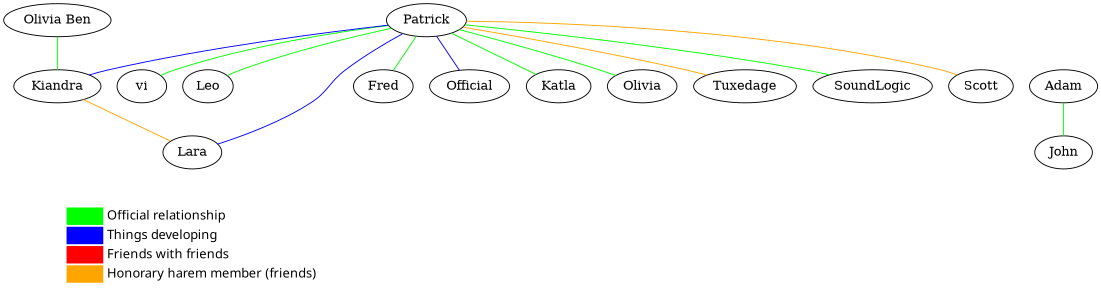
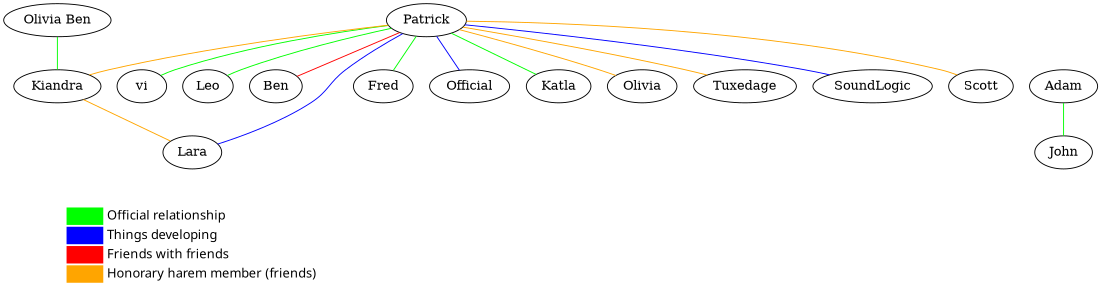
edge "Patrick" -- "Kiandra": color blue -> orange
edge "Patrick" -- "SoundLogic": color green -> blue
edge "Patrick" -- "Olivia": color green -> orange
node "Ben": added
